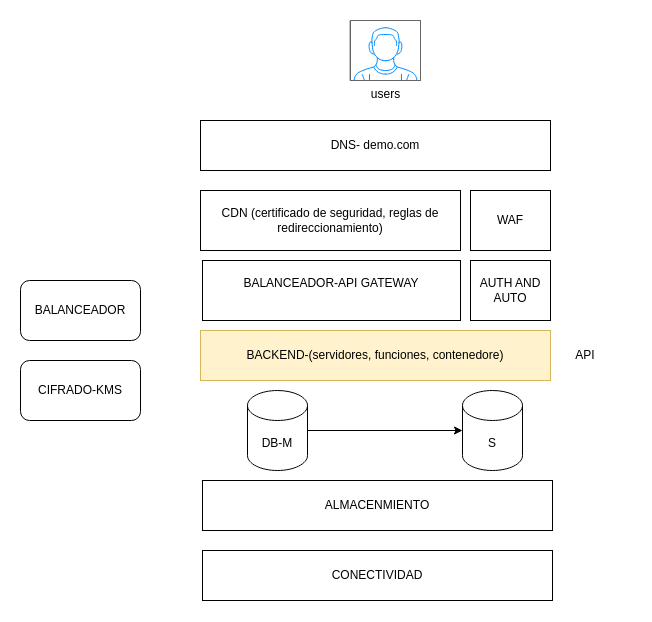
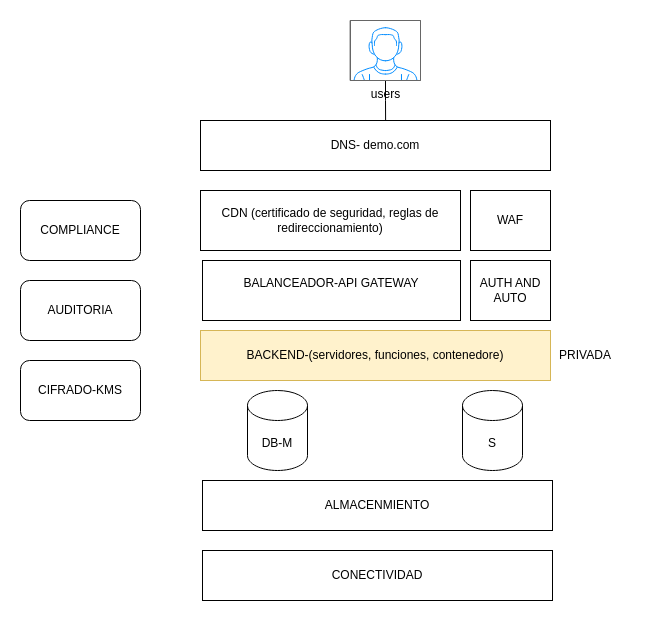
edge "users" -> "DNS- demo.com": added
node "COMPLIANCE": added
node "BALANCEADOR": label "BALANCEADOR" -> "AUDITORIA"
node "API": label "API" -> "PRIVADA"
edge "DB-M" -> "S": removed
